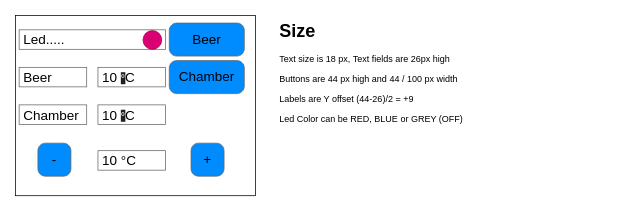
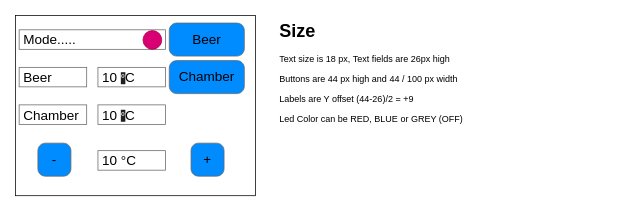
node "Led.....": label "Led....." -> "Mode....."
